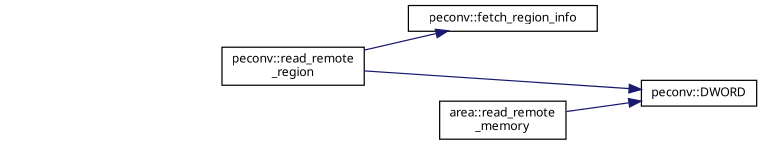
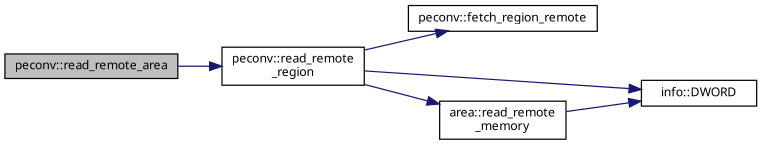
node "peconv::fetch_region_info": label "peconv::fetch_region_info" -> "peconv::fetch_region_remote"
node "peconv::read_remote_area": added
edge "peconv::read_remote _region" -> "area::read_remote _memory": added
node "peconv::DWORD": label "peconv::DWORD" -> "info::DWORD"
